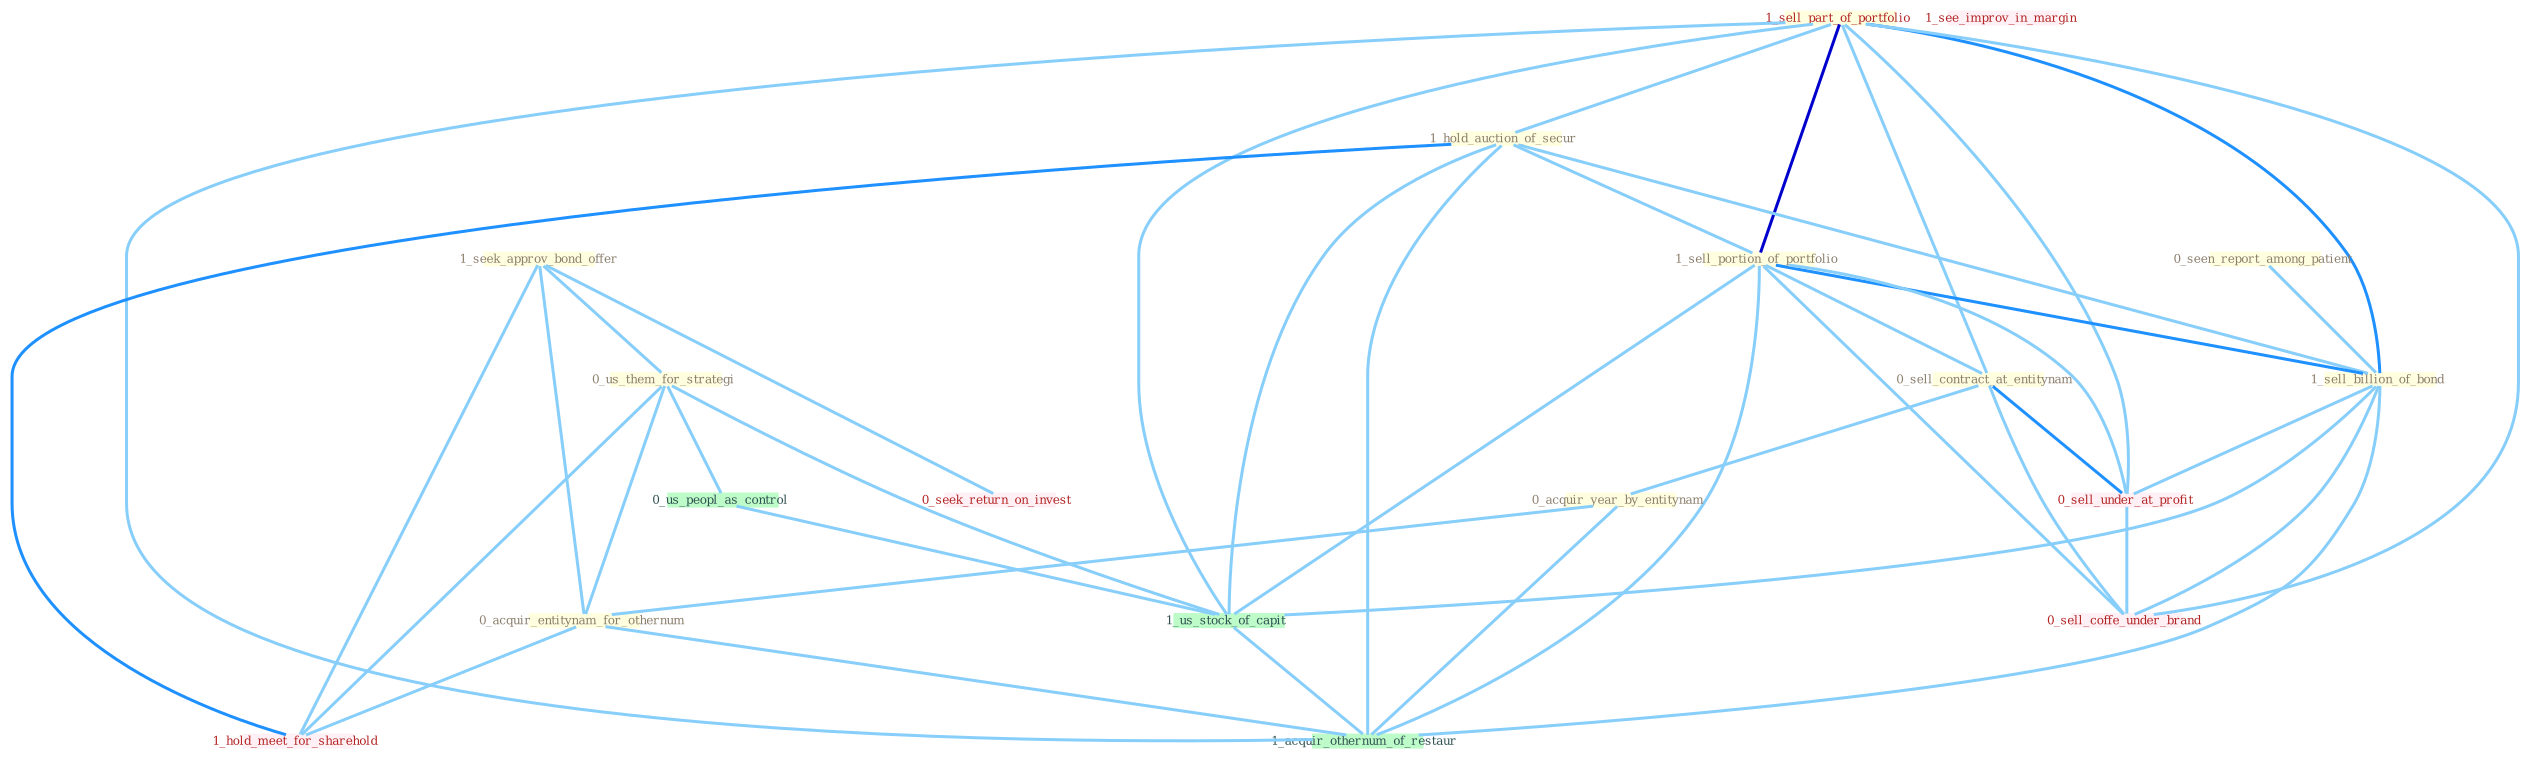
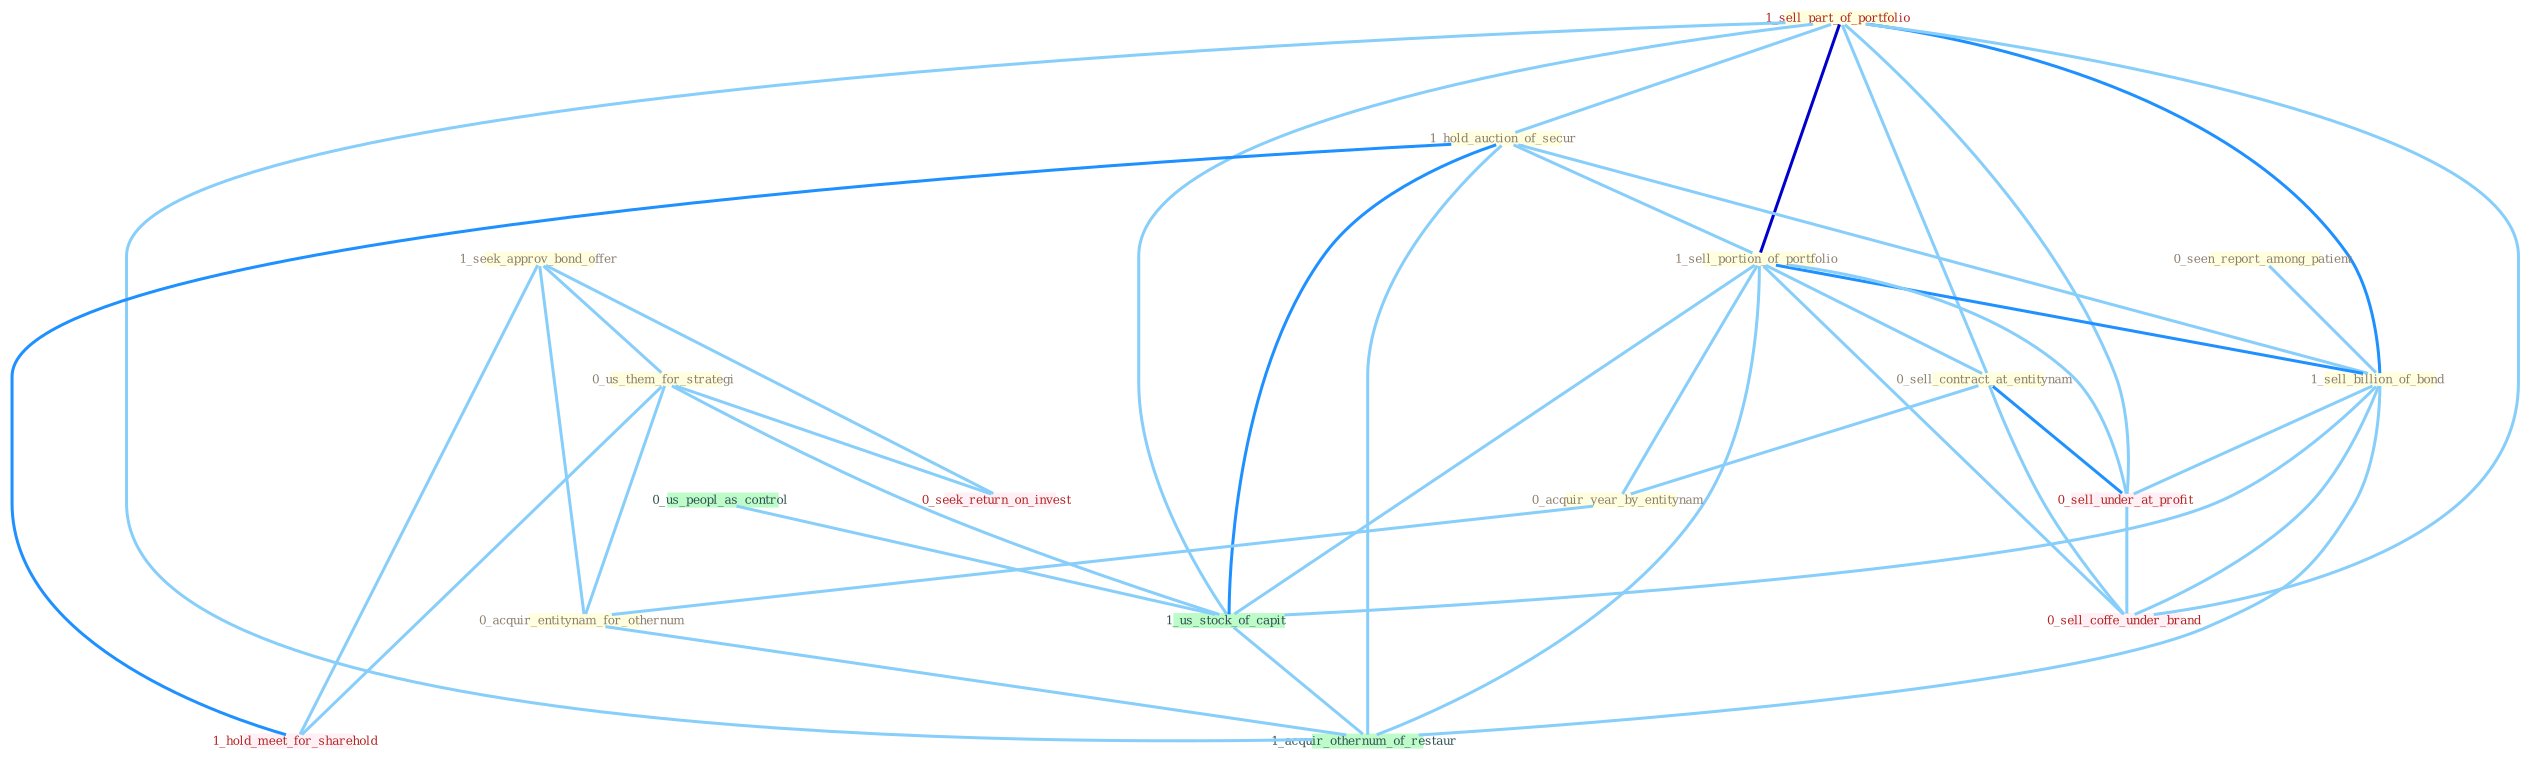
node "1_see_improv_in_margin": removed
edge "1_hold_auction_of_secur" -- "1_us_stock_of_capit": color #87cefa -> #1e90ff
edge "0_us_them_for_strategi" -- "0_us_peopl_as_control": now "0_us_them_for_strategi" -- "0_seek_return_on_invest"
edge "0_acquir_year_by_entitynam" -- "1_acquir_othernum_of_restaur": now "0_acquir_year_by_entitynam" -- "1_sell_portion_of_portfolio"
edge "0_acquir_entitynam_for_othernum" -- "1_hold_meet_for_sharehold": removed
